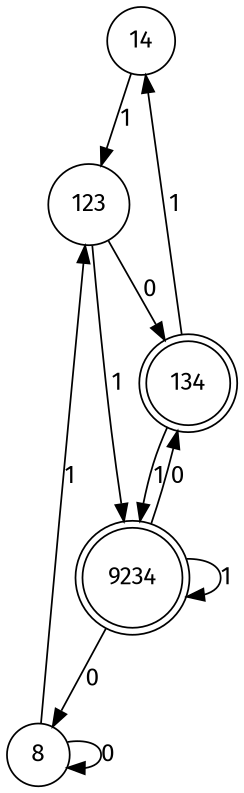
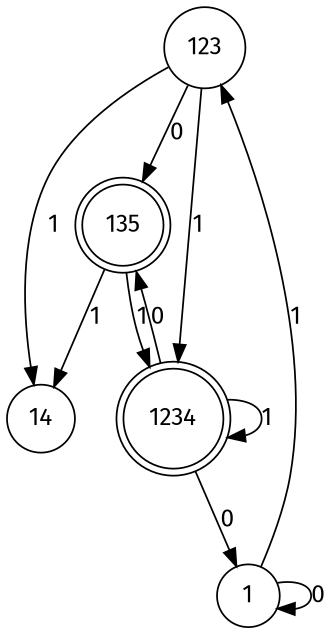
edge "14" -> "123": reversed
node "134": label "134" -> "135"
node "9234": label "9234" -> "1234"
node "8": label "8" -> "1"
